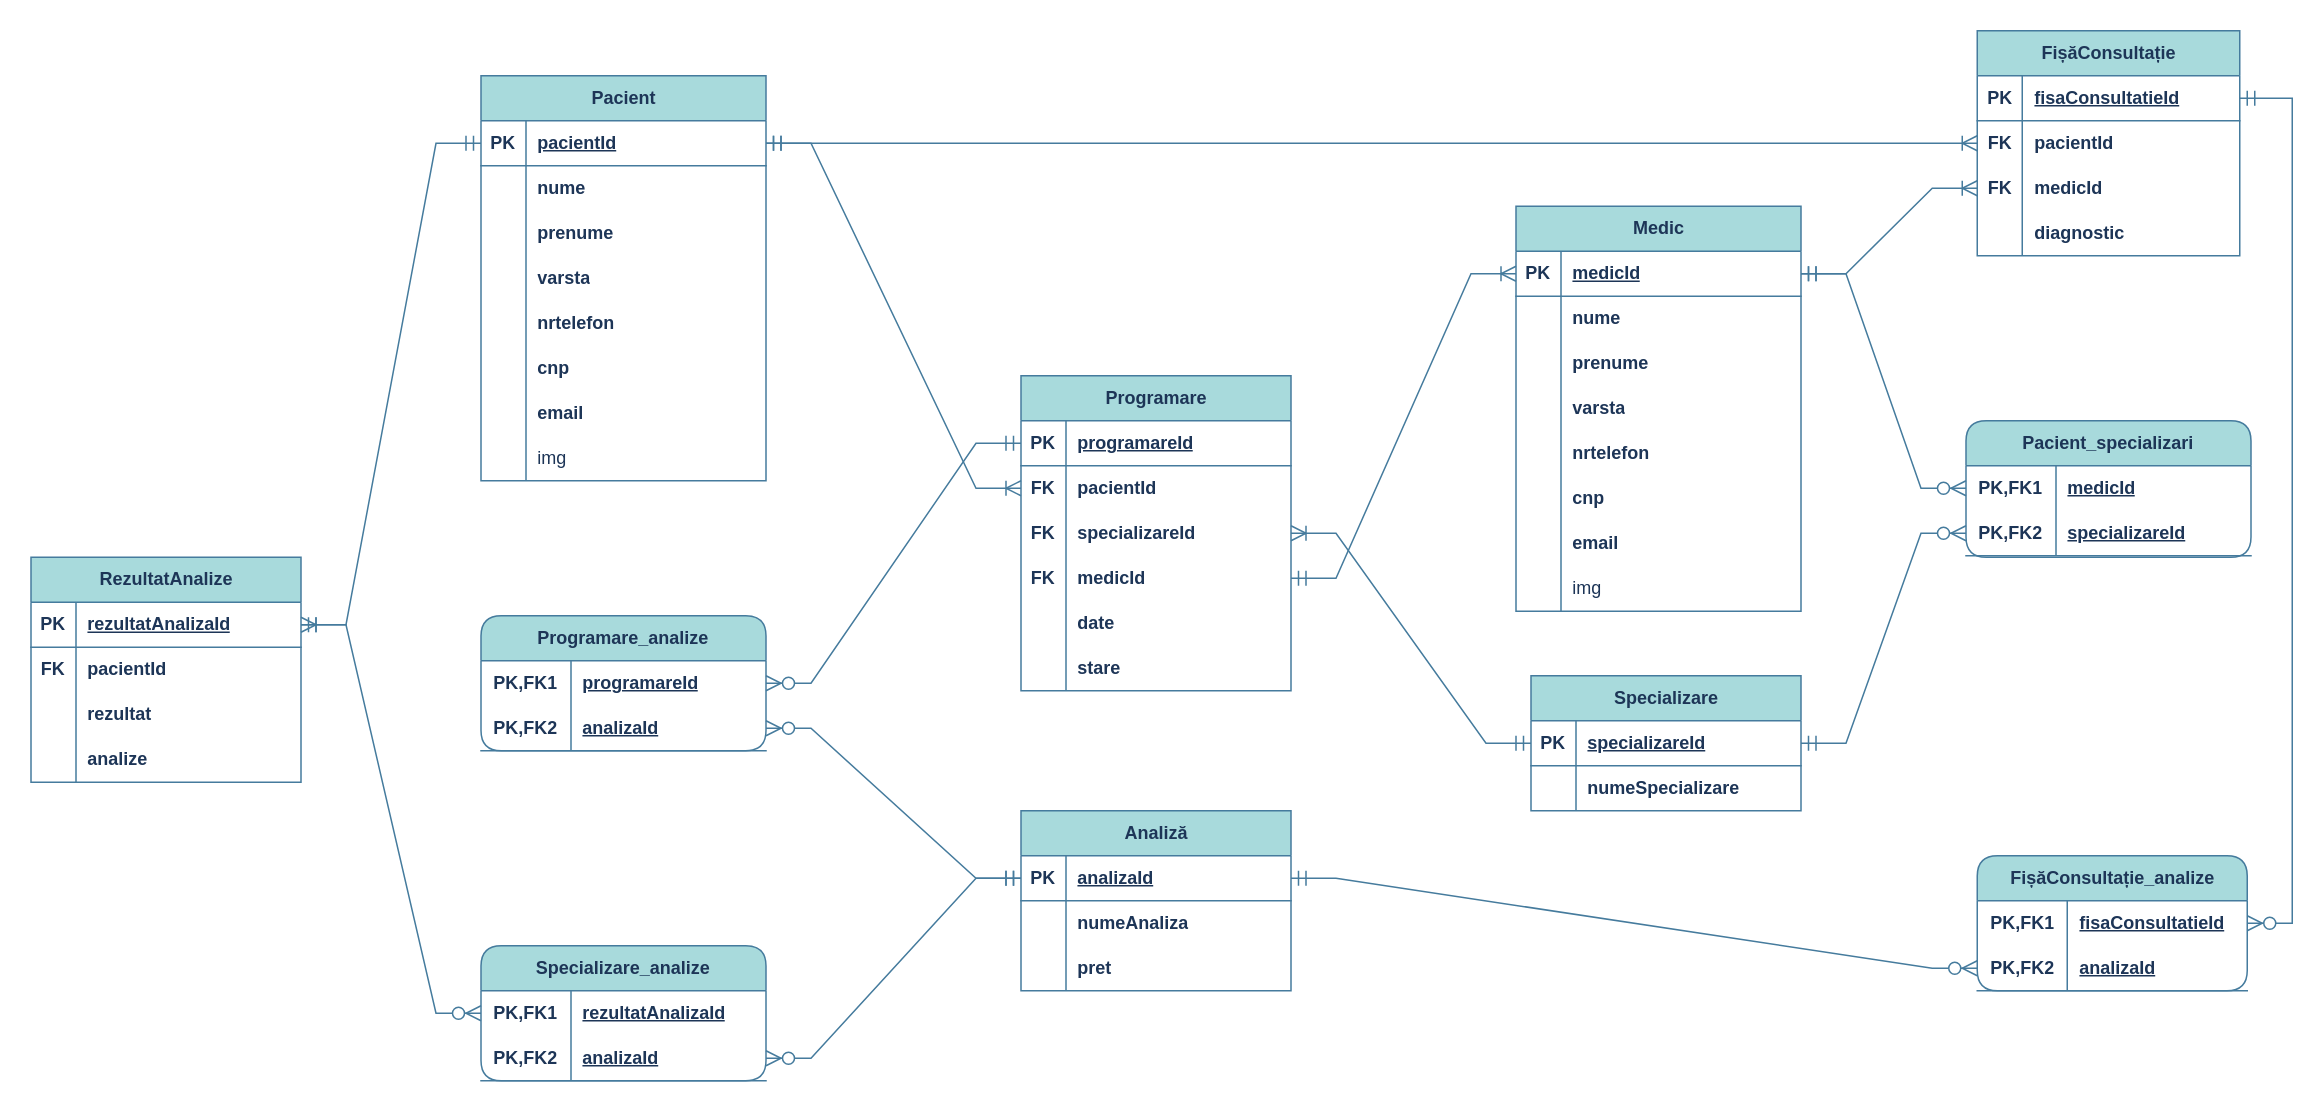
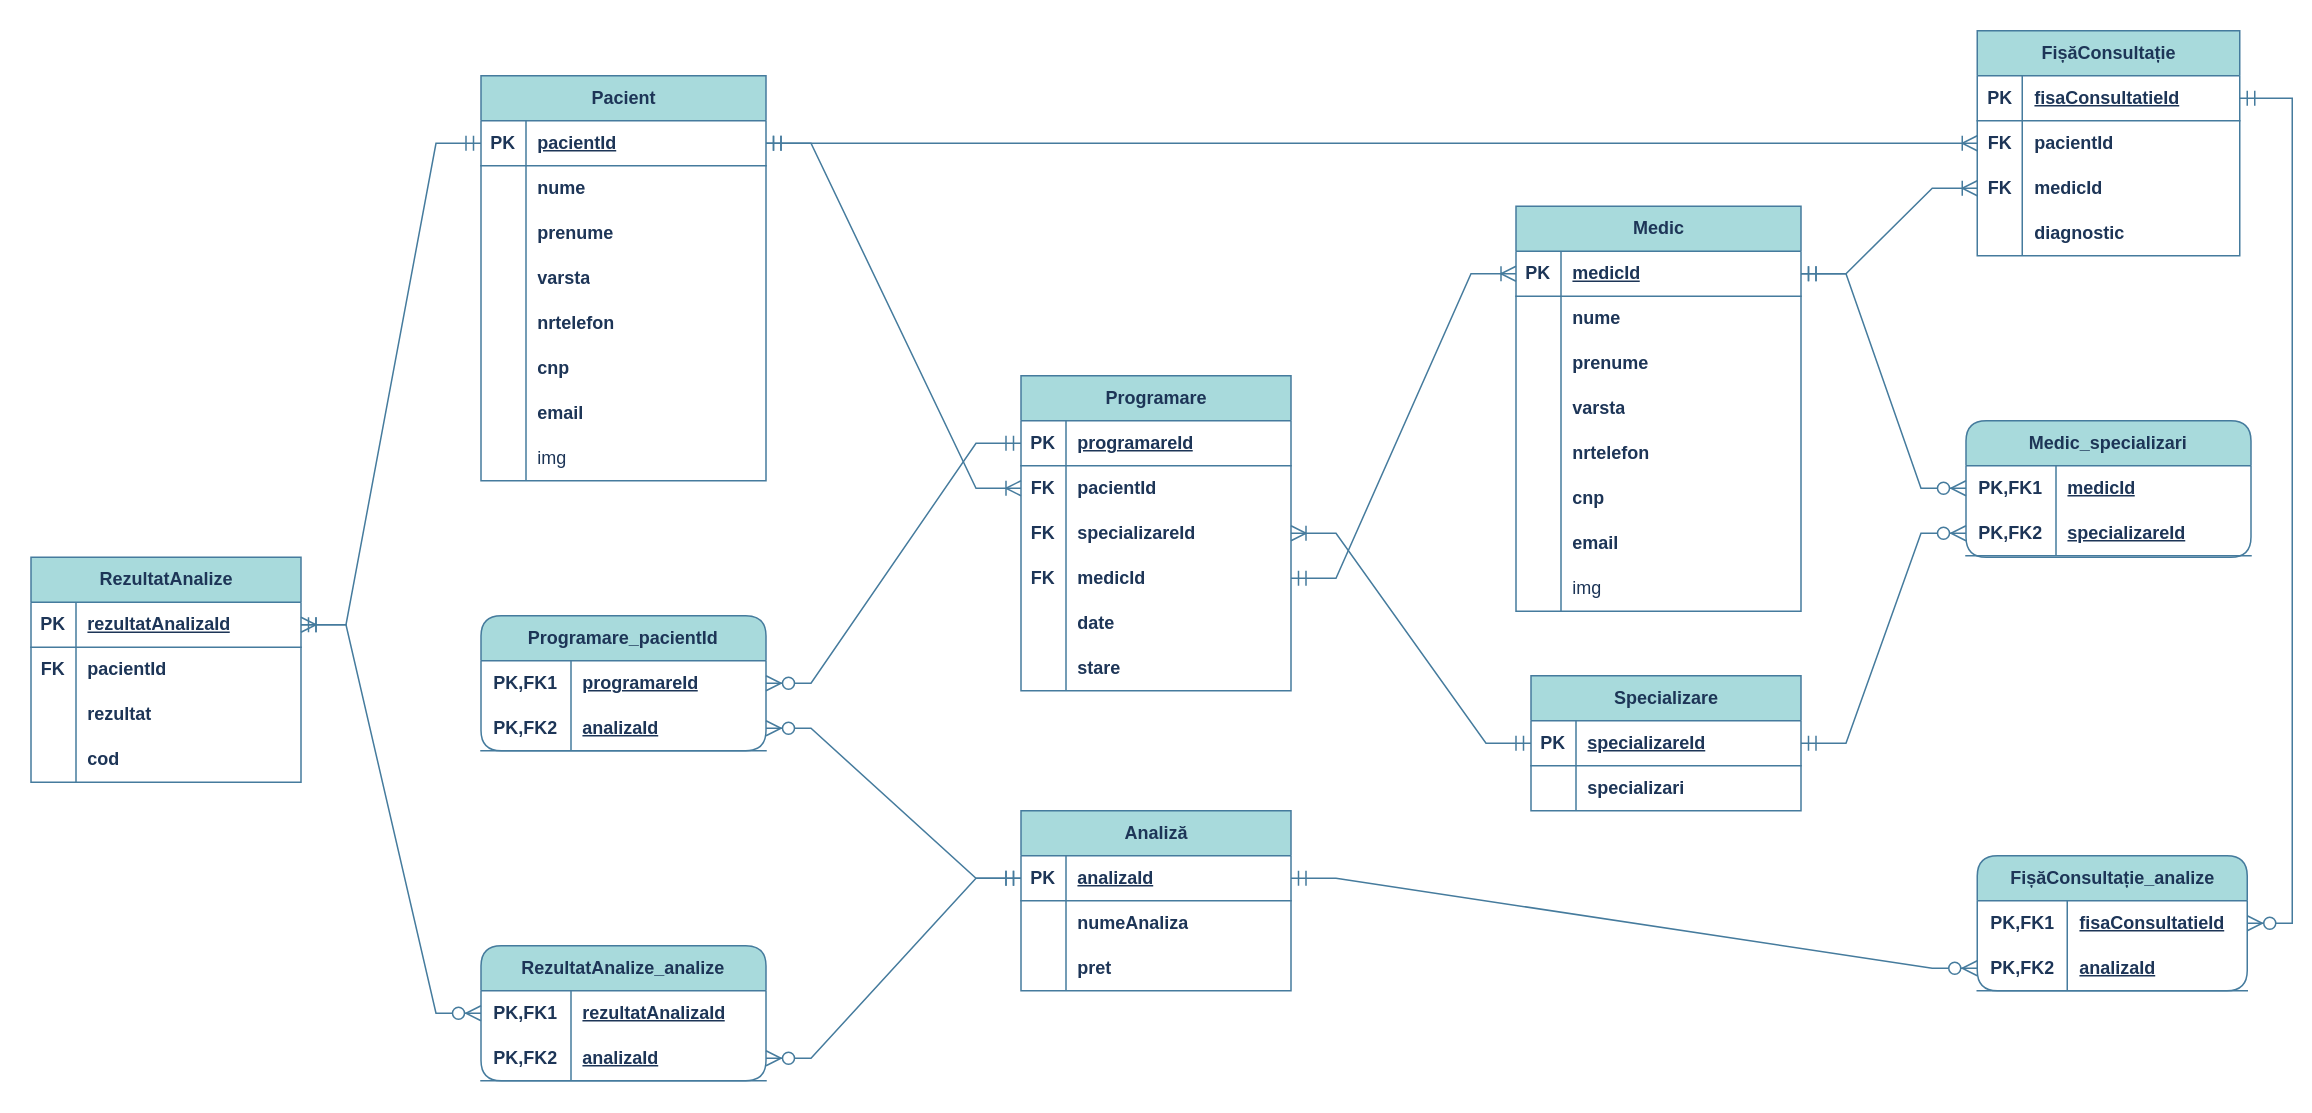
node "Pacient_specializari": label "Pacient_specializari" -> "Medic_specializari"
node "Programare_analize": label "Programare_analize" -> "Programare_pacientId"
node "analize": label "analize" -> "cod"
node "numeSpecializare": label "numeSpecializare" -> "specializari"
node "Specializare_analize": label "Specializare_analize" -> "RezultatAnalize_analize"
